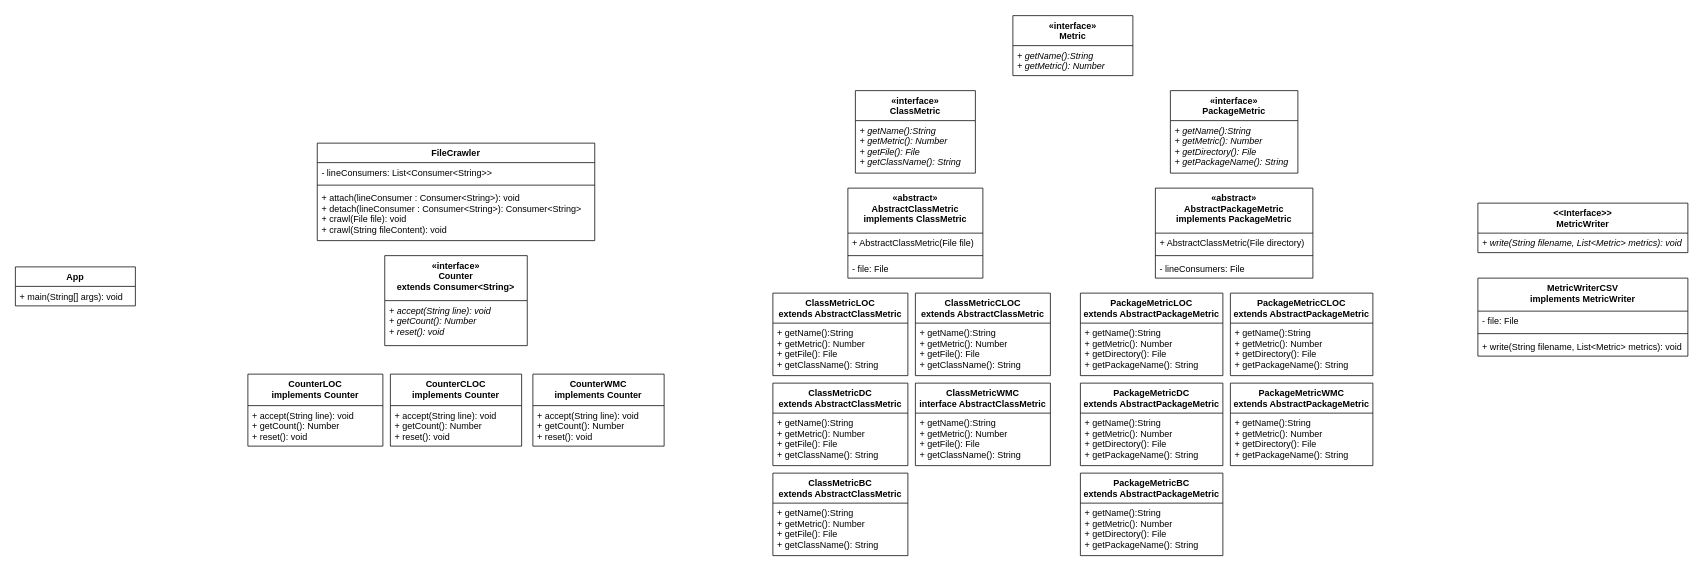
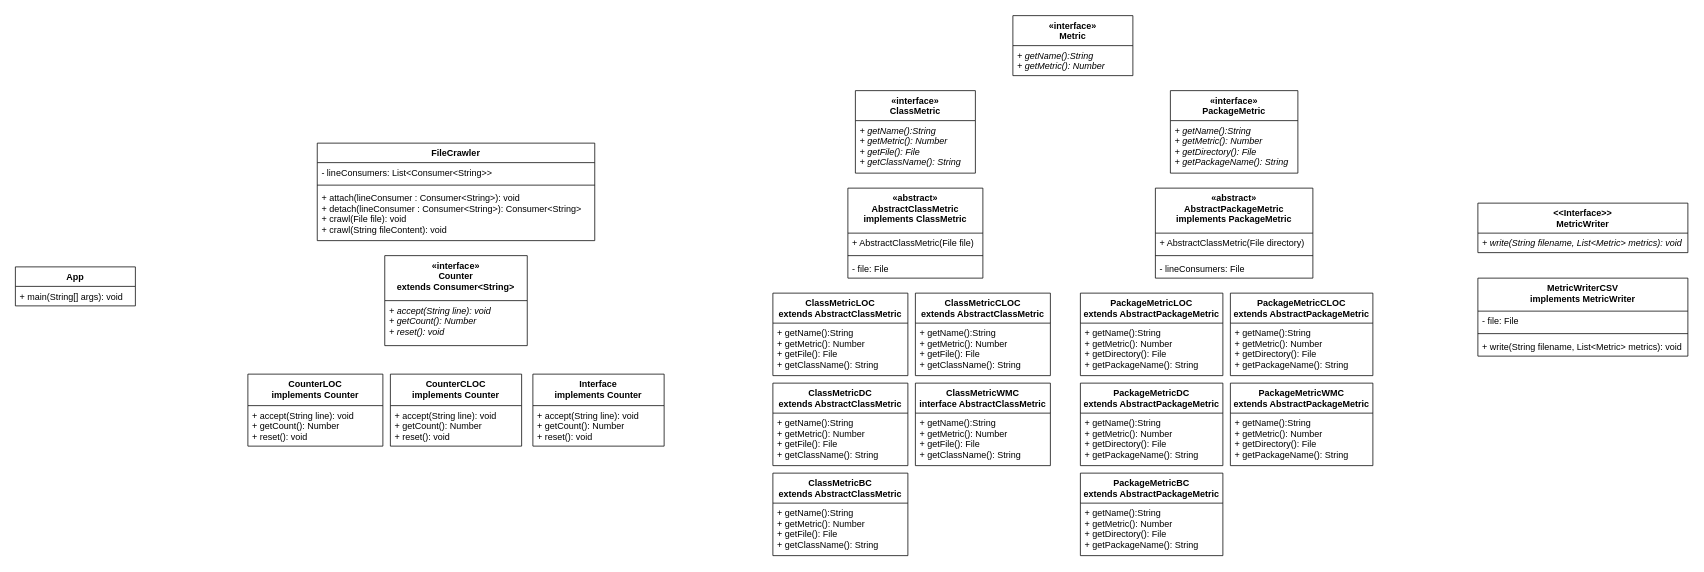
node "CounterWMC implements Counter": label "CounterWMC implements Counter" -> "Interface implements Counter"
